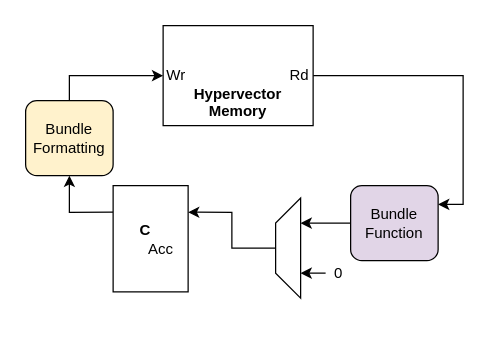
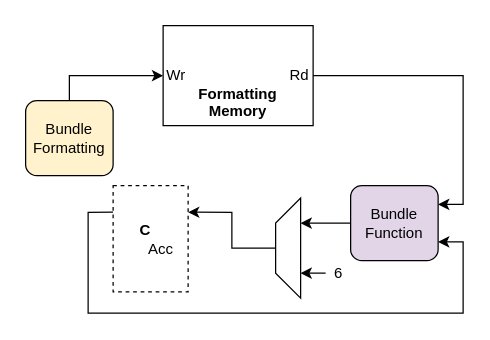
node "Wr Rd Hypervector Memory": label "Wr Rd Hypervector Memory" -> "Wr Rd Formatting Memory"
edge "C Acc" -> "Bundle Formatting": removed
node "C Acc": style solid -> dashed
node "0": label "0" -> "6"
edge "C Acc" -> "Bundle Function": added
